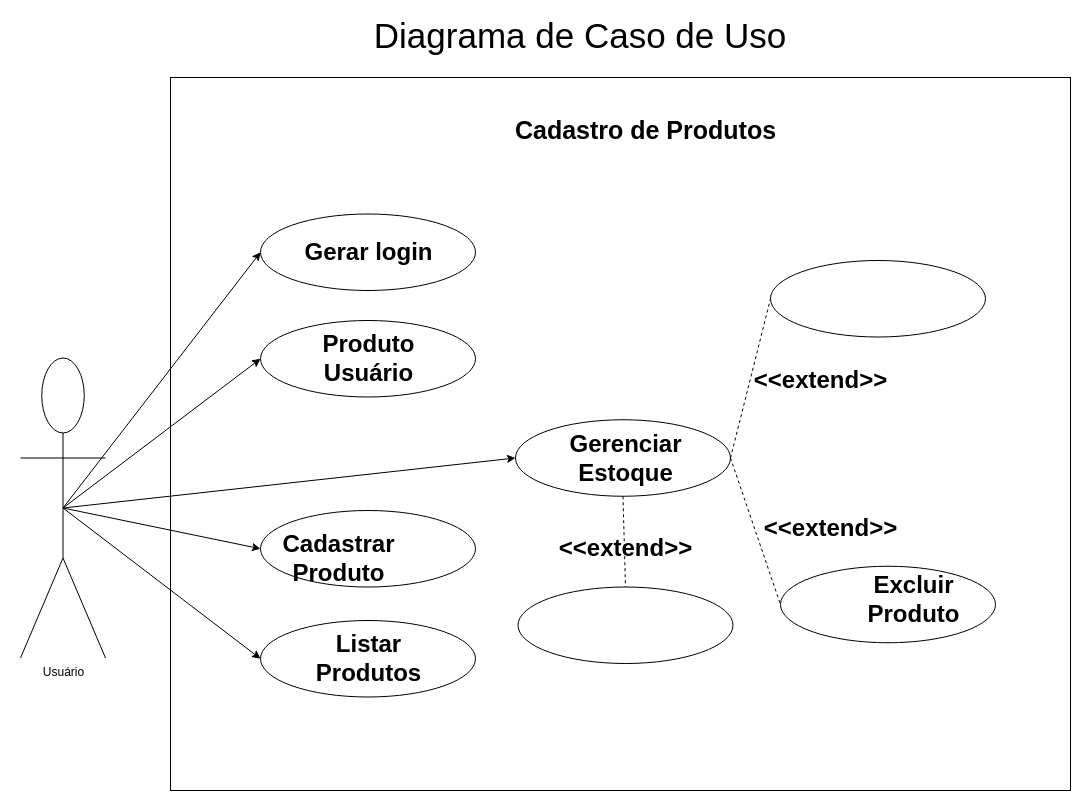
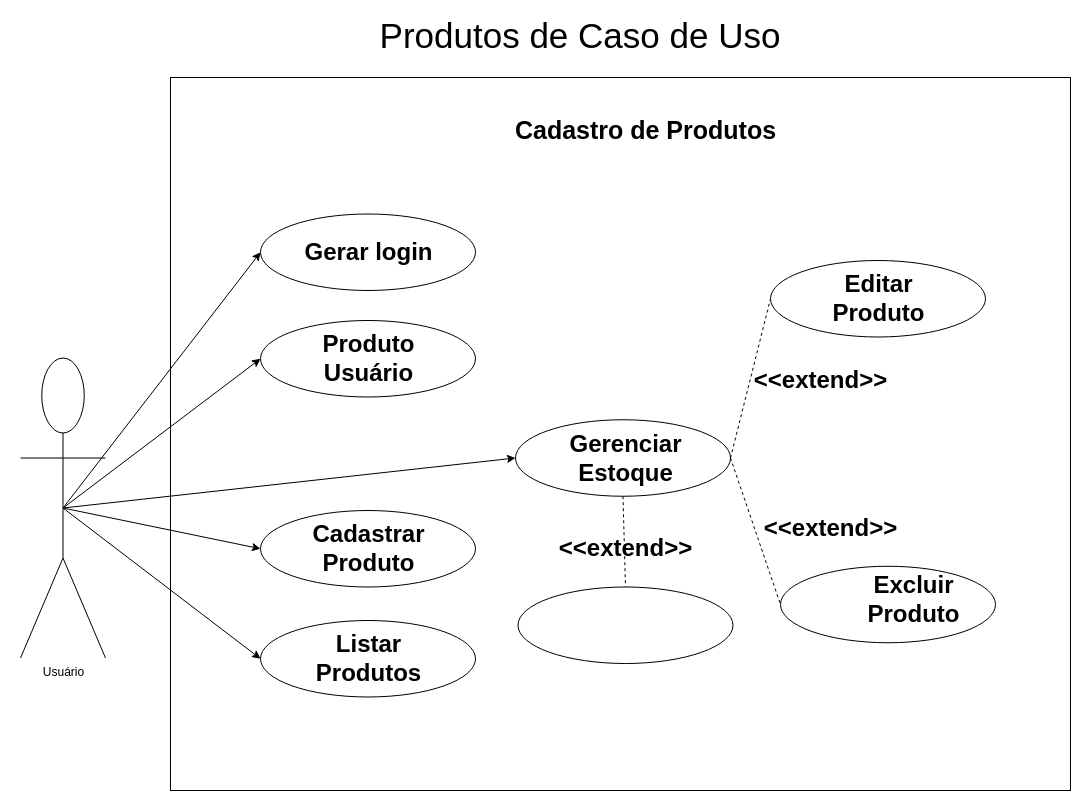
node "Diagrama de Caso de Uso": label "Diagrama de Caso de Uso" -> "Produtos de Caso de Uso"
node "Editar Produto": added
node "CadastrarProduto": moved (338, 559) -> (368, 549)
